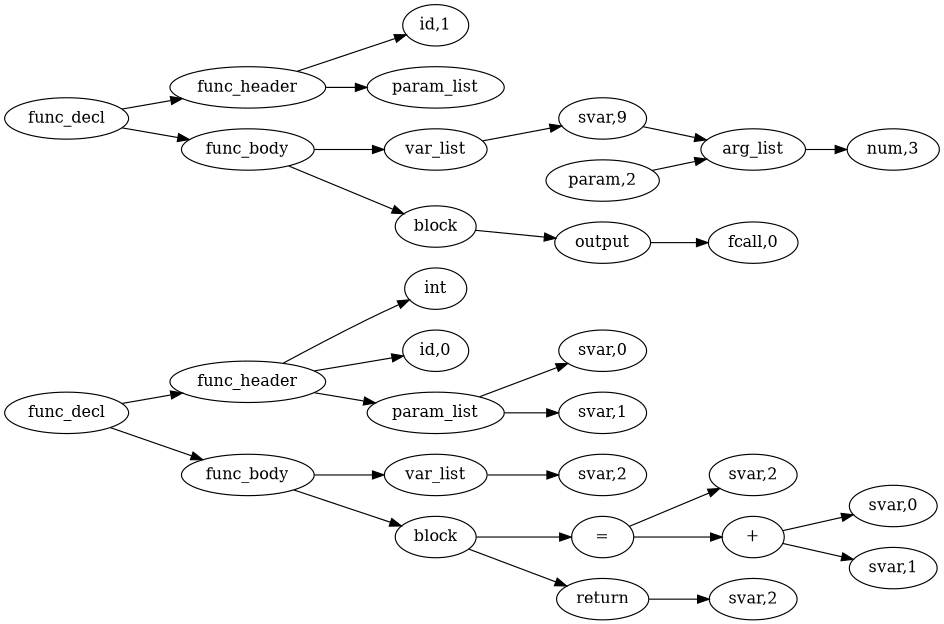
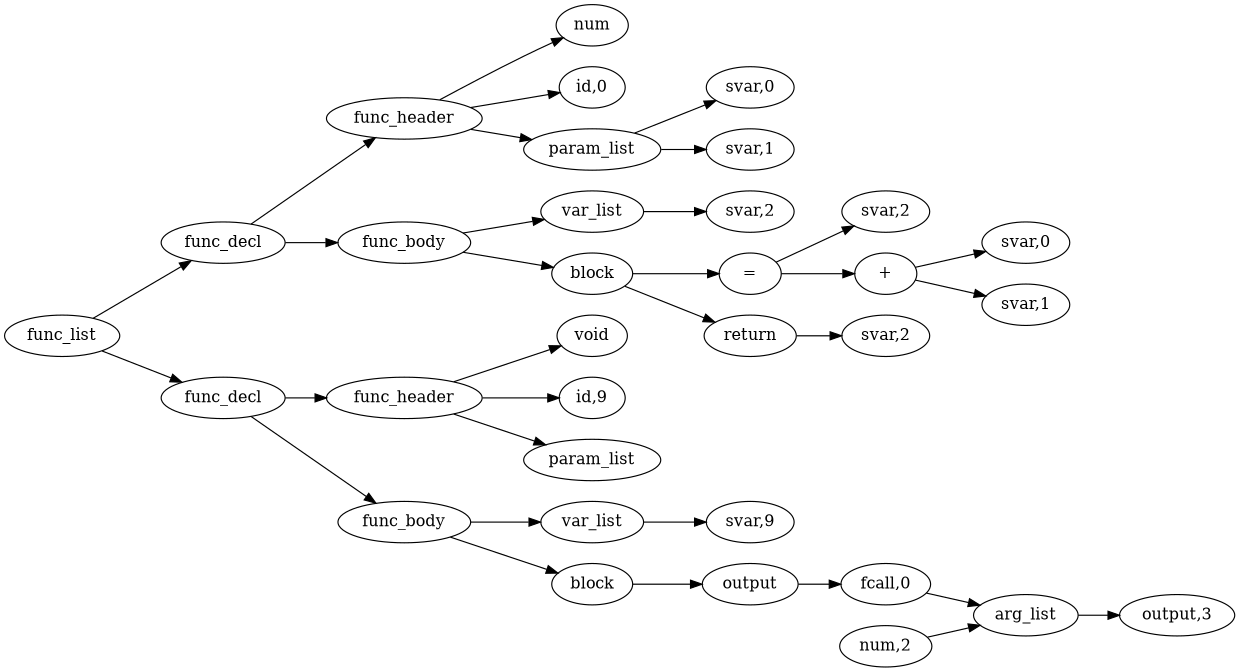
node "id,1": label "id,1" -> "id,9"
edge "svar,9" -> "arg_list": now "fcall,0" -> "arg_list"
node "num,3": label "num,3" -> "output,3"
node "param,2": label "param,2" -> "num,2"
node "int": label "int" -> "num"
node "func_list": added
node "void": added
